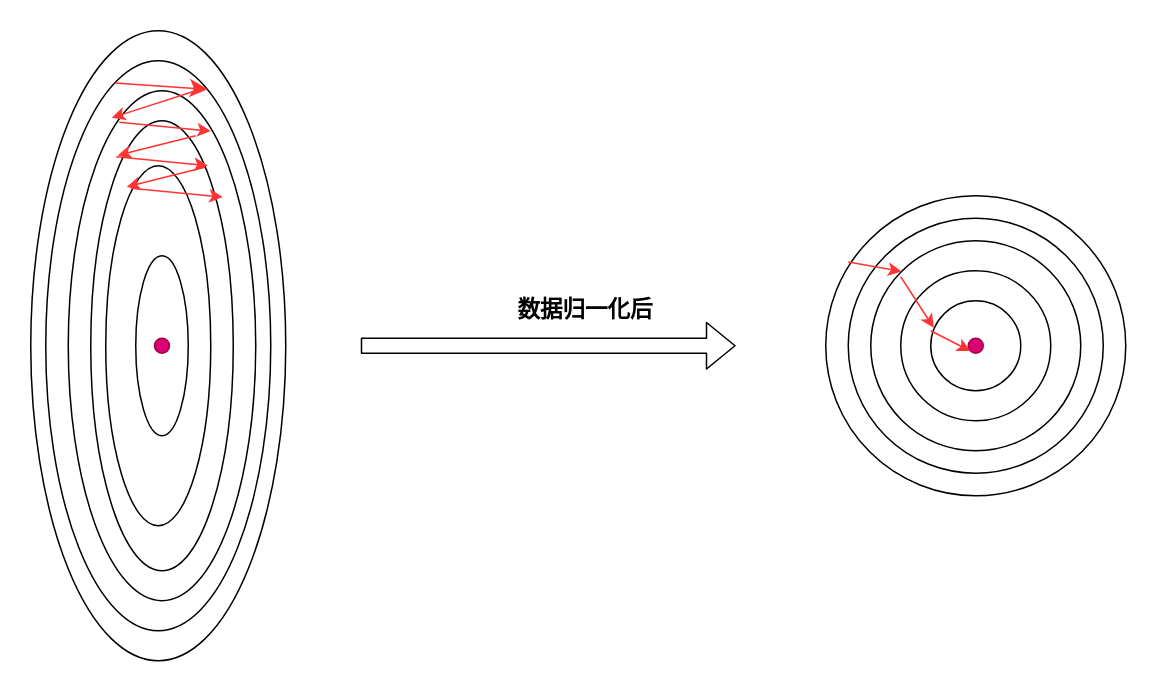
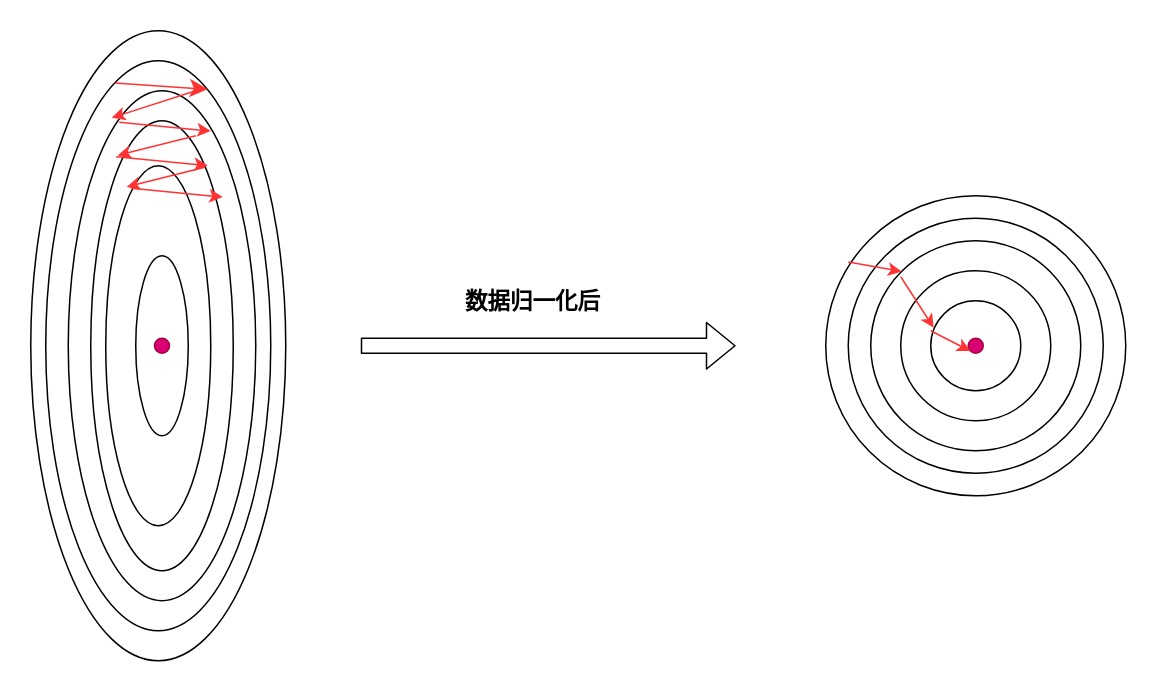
node "数据归一化后": moved (586, 308) -> (533, 301)
